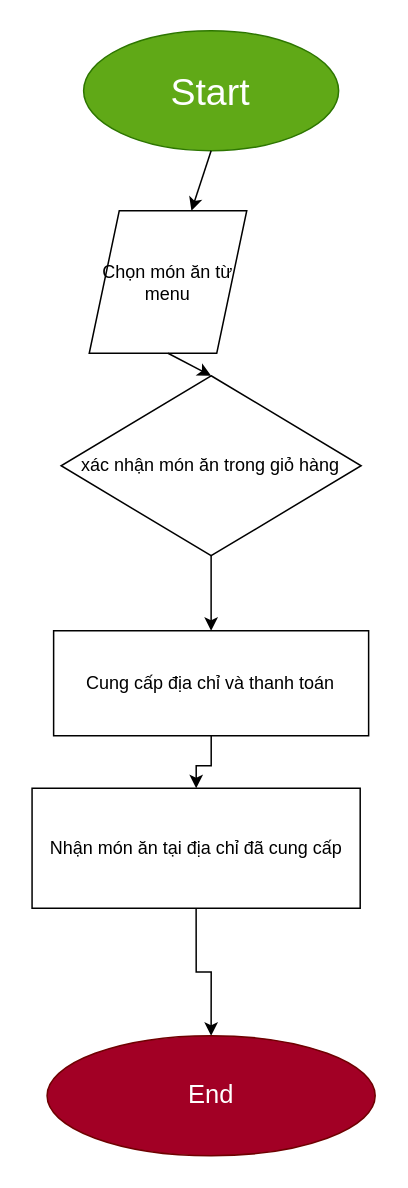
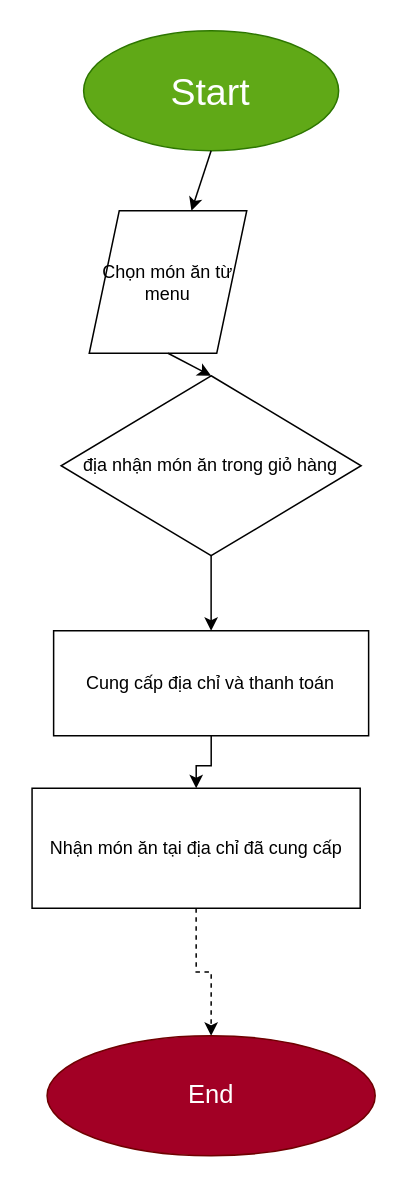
node "xác nhận món ăn trong giỏ hàng": label "xác nhận món ăn trong giỏ hàng" -> "địa nhận món ăn trong giỏ hàng"
edge "Nhận món ăn tại địa chỉ đã cung cấp" -> "End": style solid -> dashed
